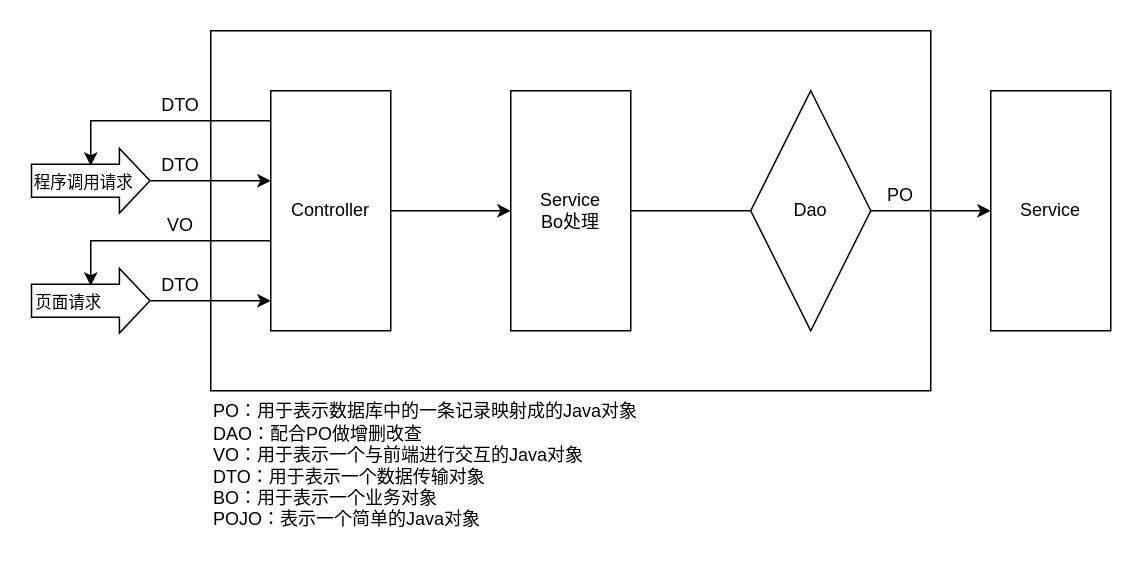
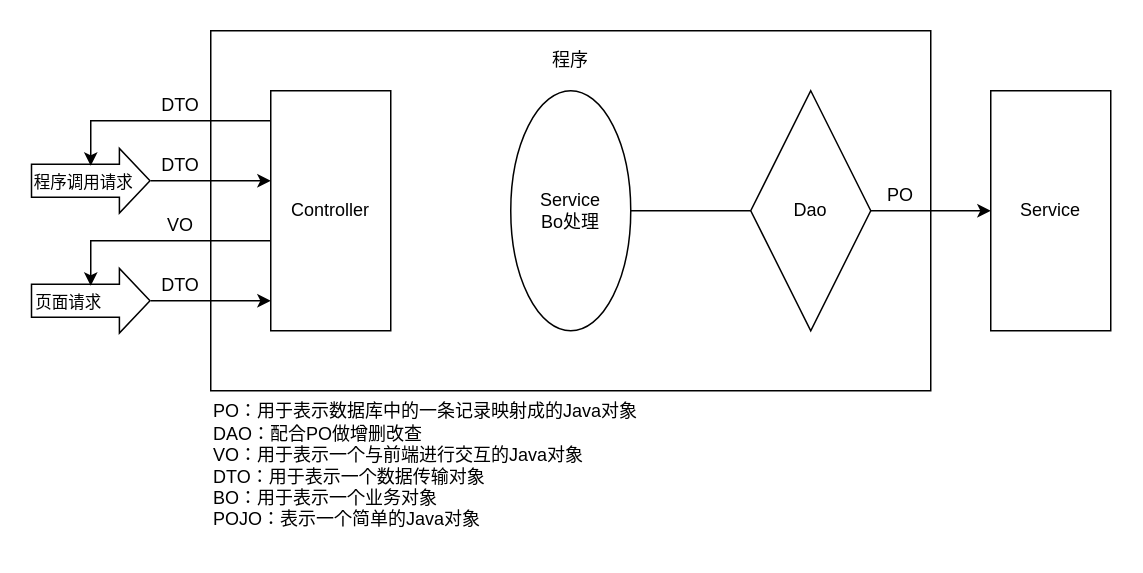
node "程序": added
edge "Controller" -> "Service Bo处理": removed
node "Service Bo处理": shape rectangle -> ellipse
